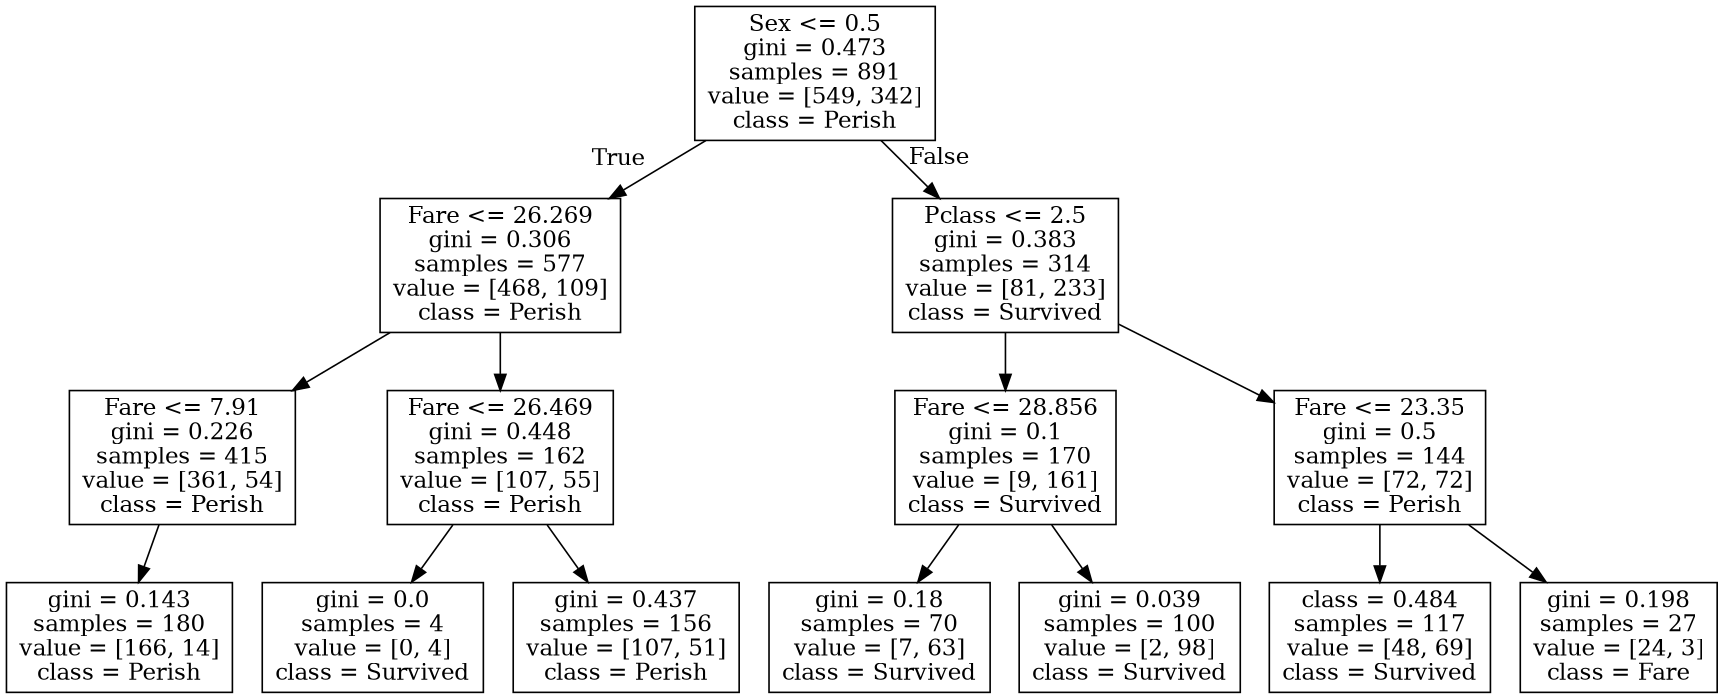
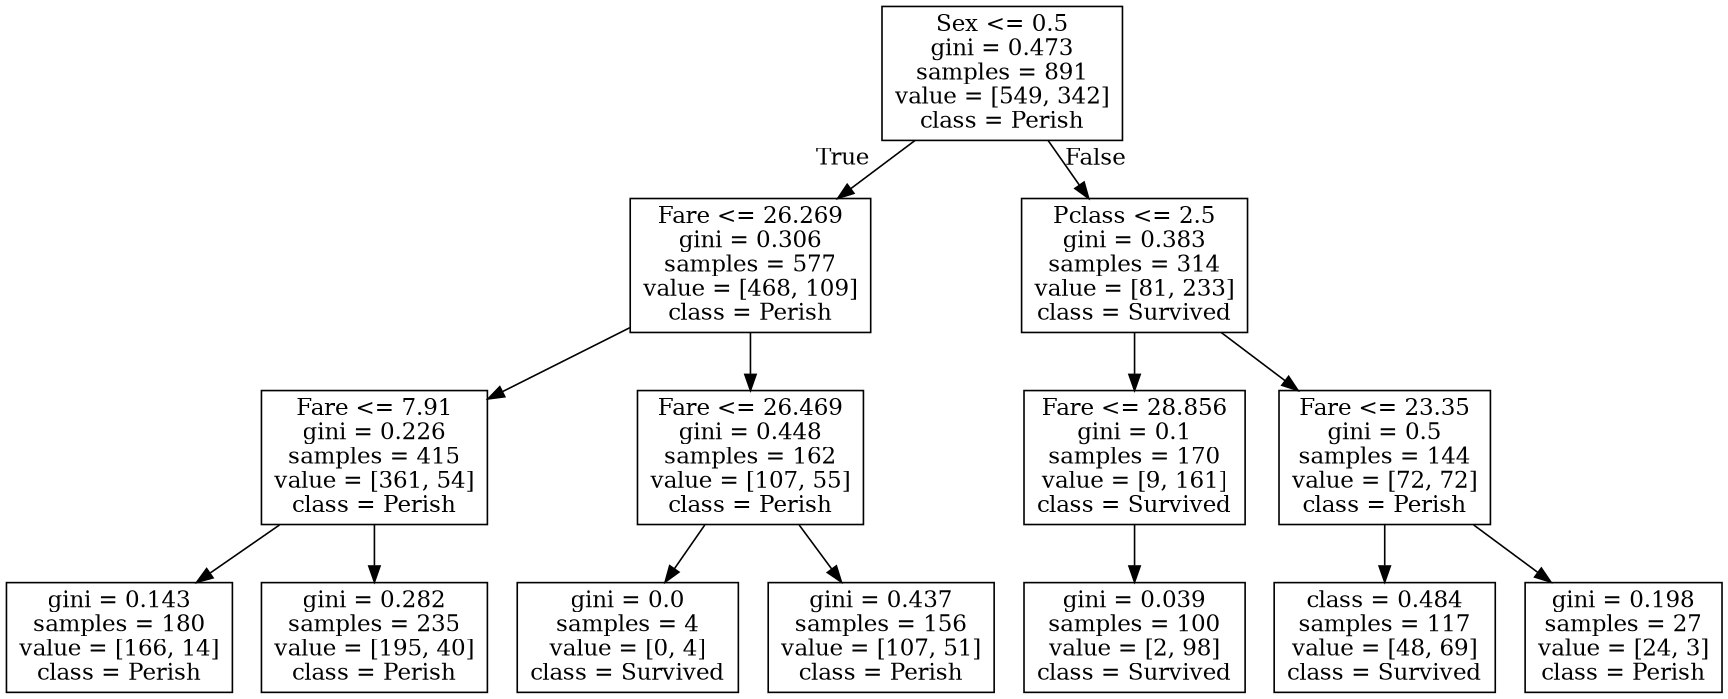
node "gini = 0.282 samples = 235 value = [195, 40] class = Perish": added
node "gini = 0.18 samples = 70 value = [7, 63] class = Survived": removed
node "gini = 0.198 samples = 27 value = [24, 3] class = Fare": label "gini = 0.198 samples = 27 value = [24, 3] class = Fare" -> "gini = 0.198 samples = 27 value = [24, 3] class = Perish"
